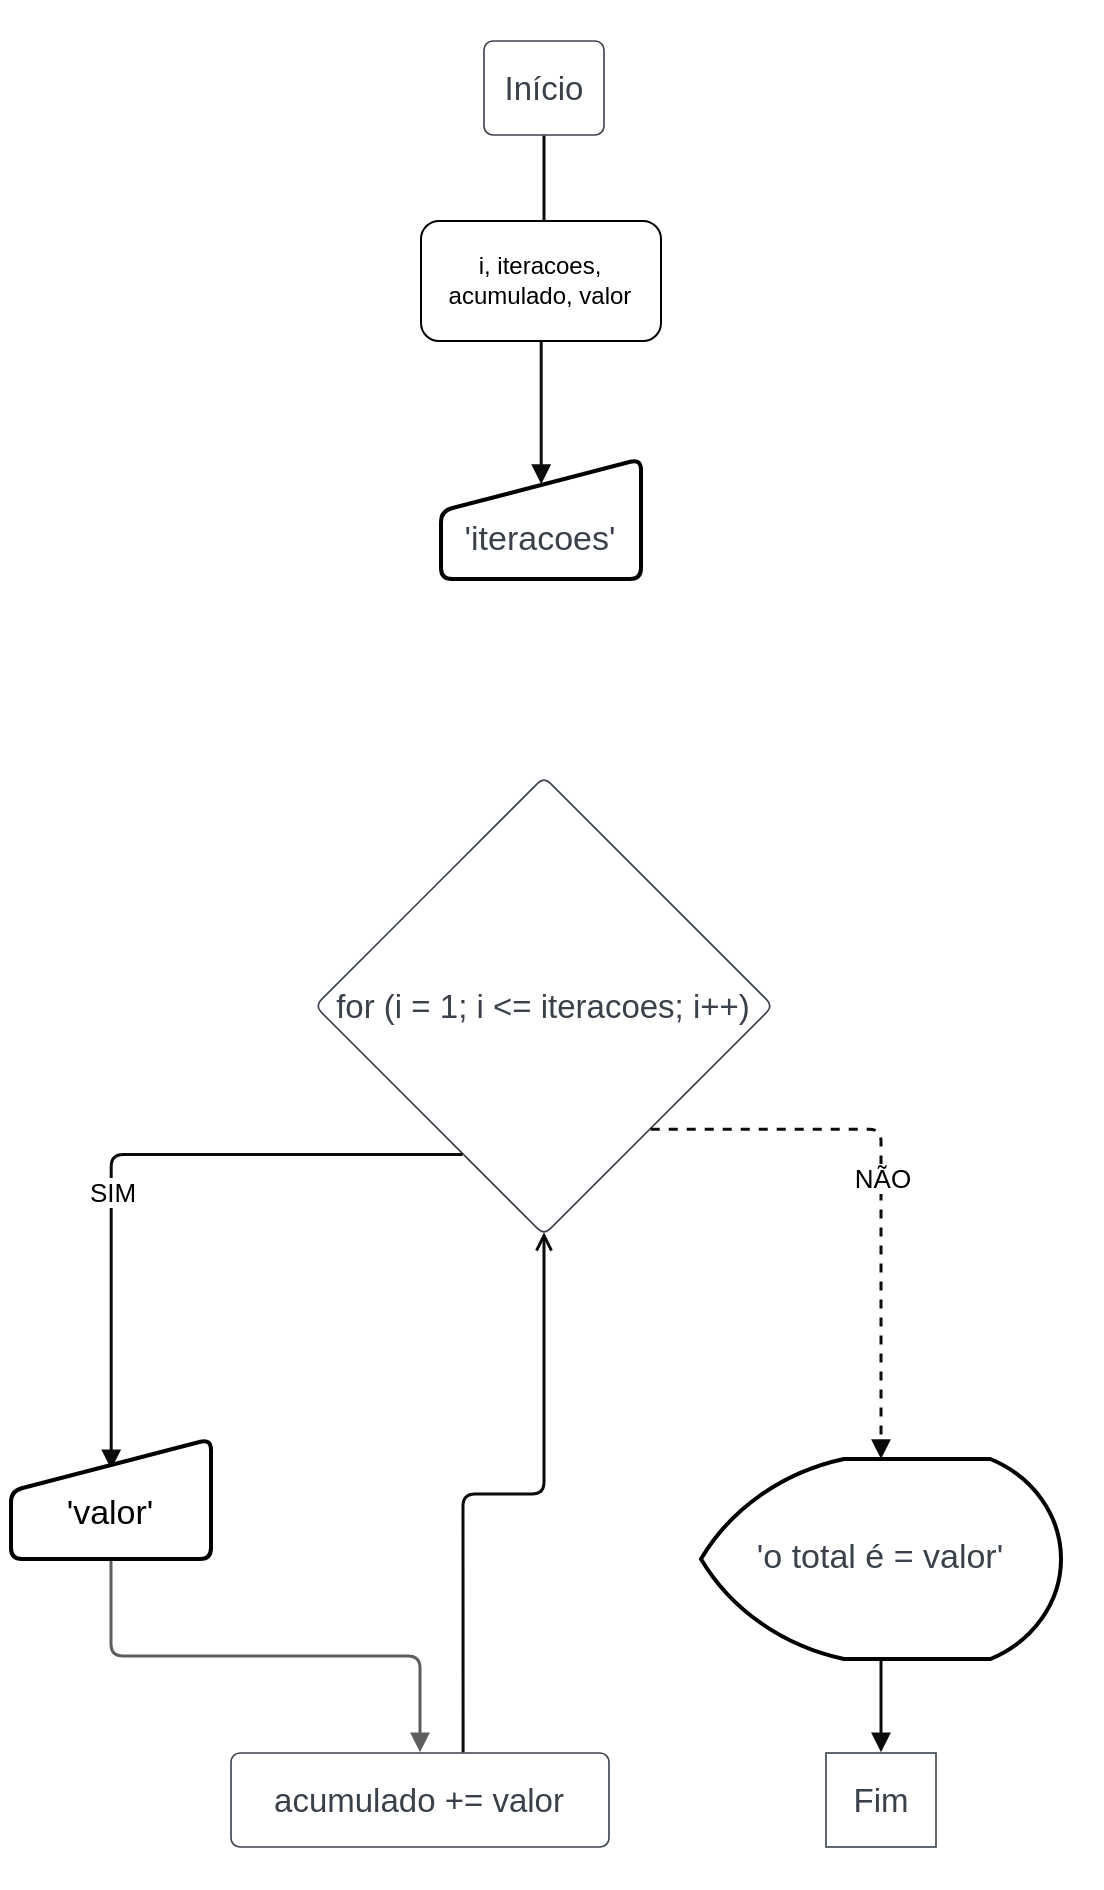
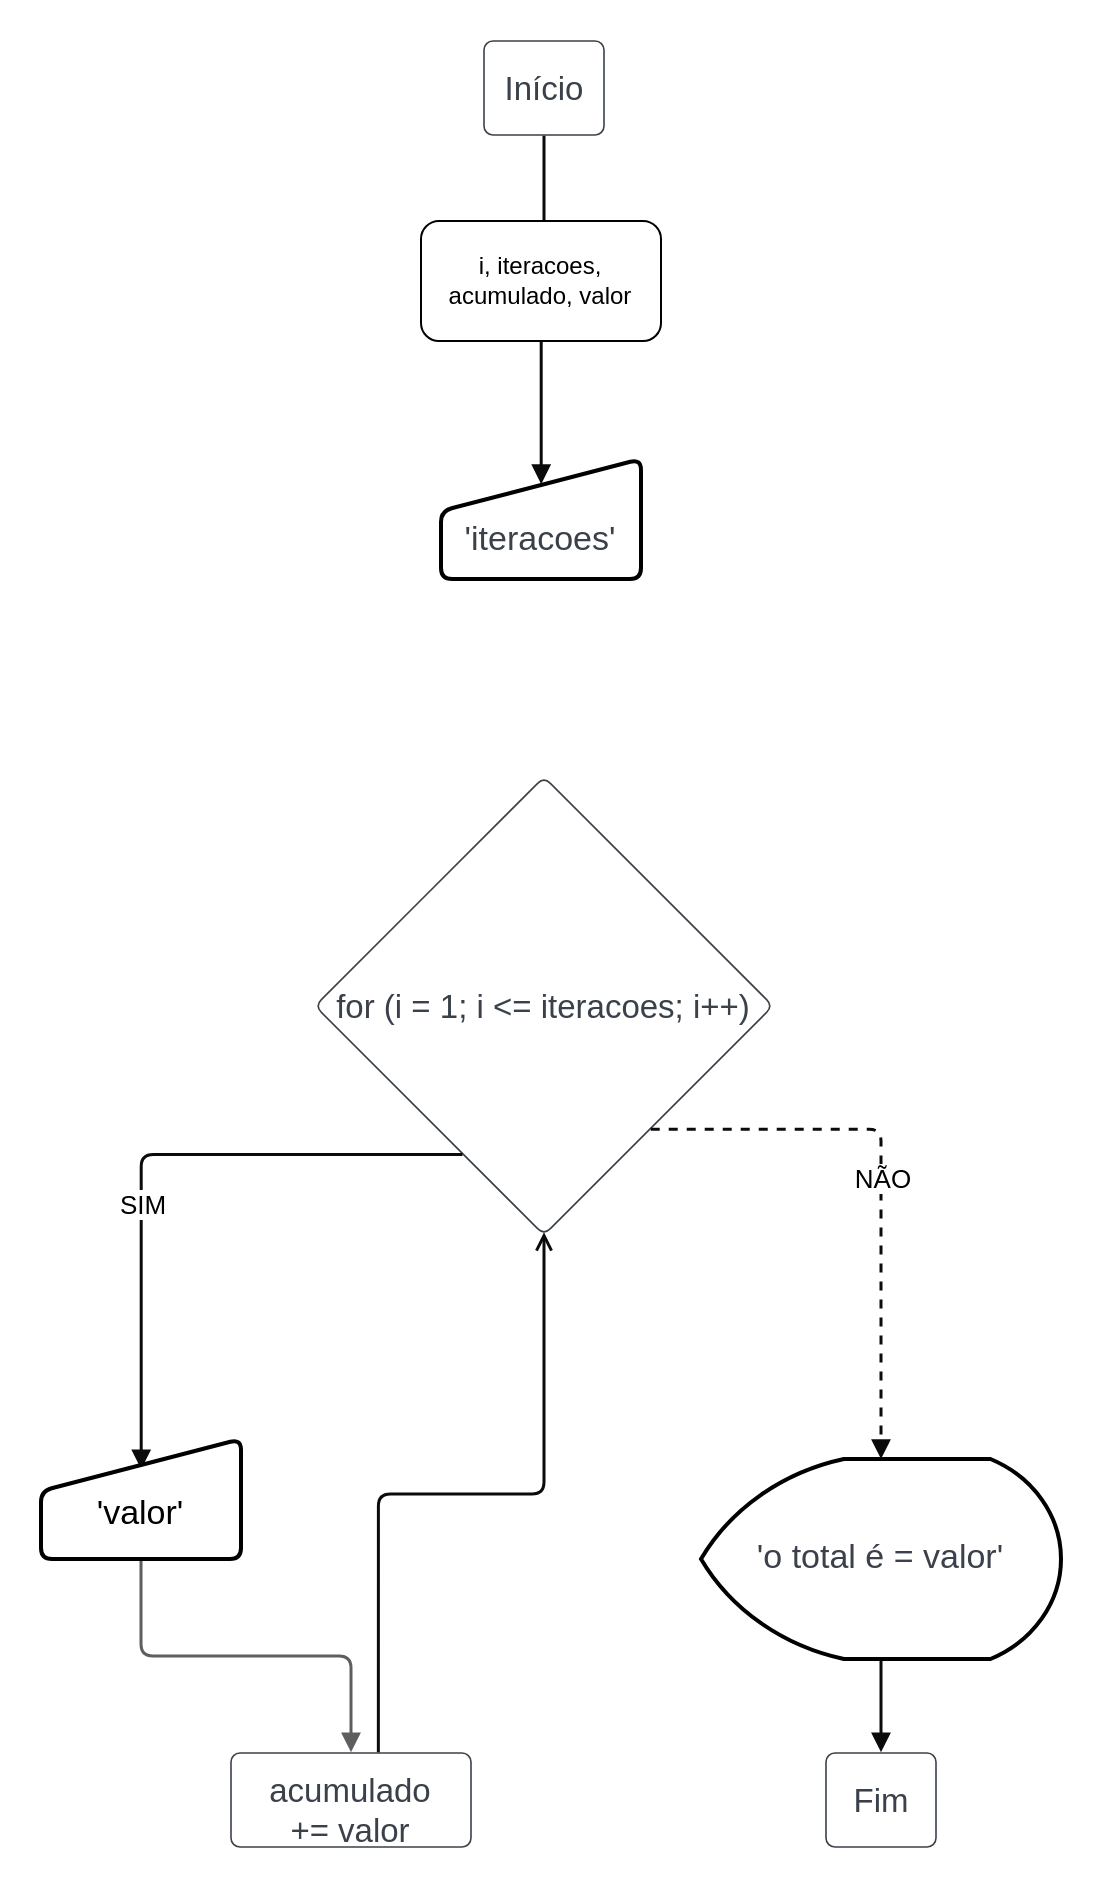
node "'valor'": moved (111, 1499) -> (141, 1499)
node "acumulado += valor": size 378x94 -> 240x94
node "Fim": shape rectangle -> rounded rectangle
